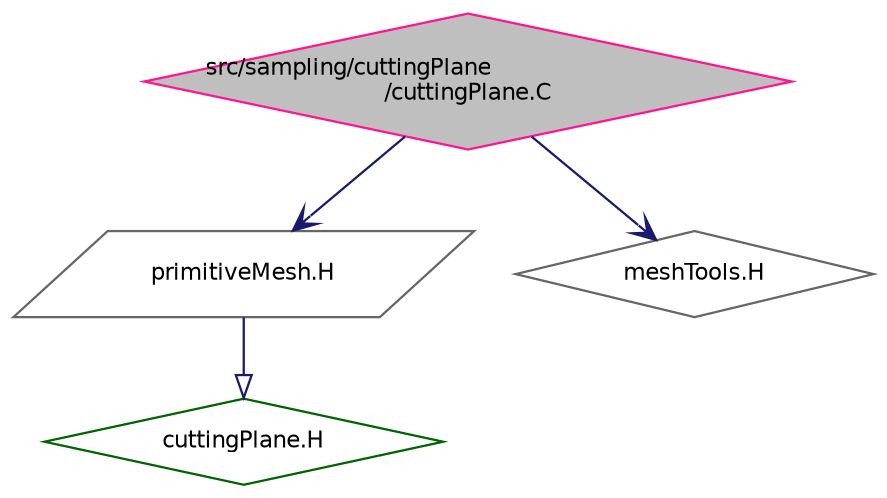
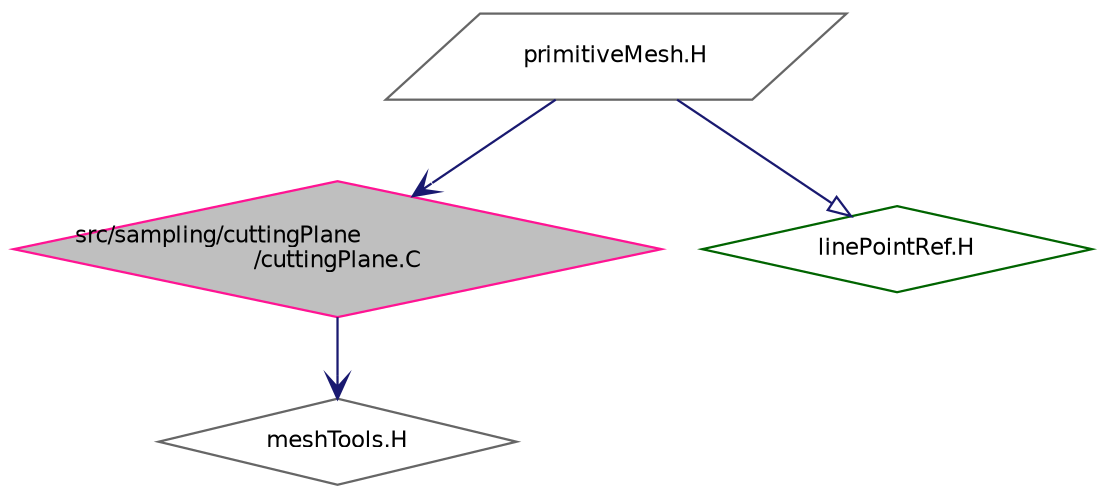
edge "src/sampling/cuttingPlane /cuttingPlane.C" -> "primitiveMesh.H": reversed
node "cuttingPlane.H": label "cuttingPlane.H" -> "linePointRef.H"
